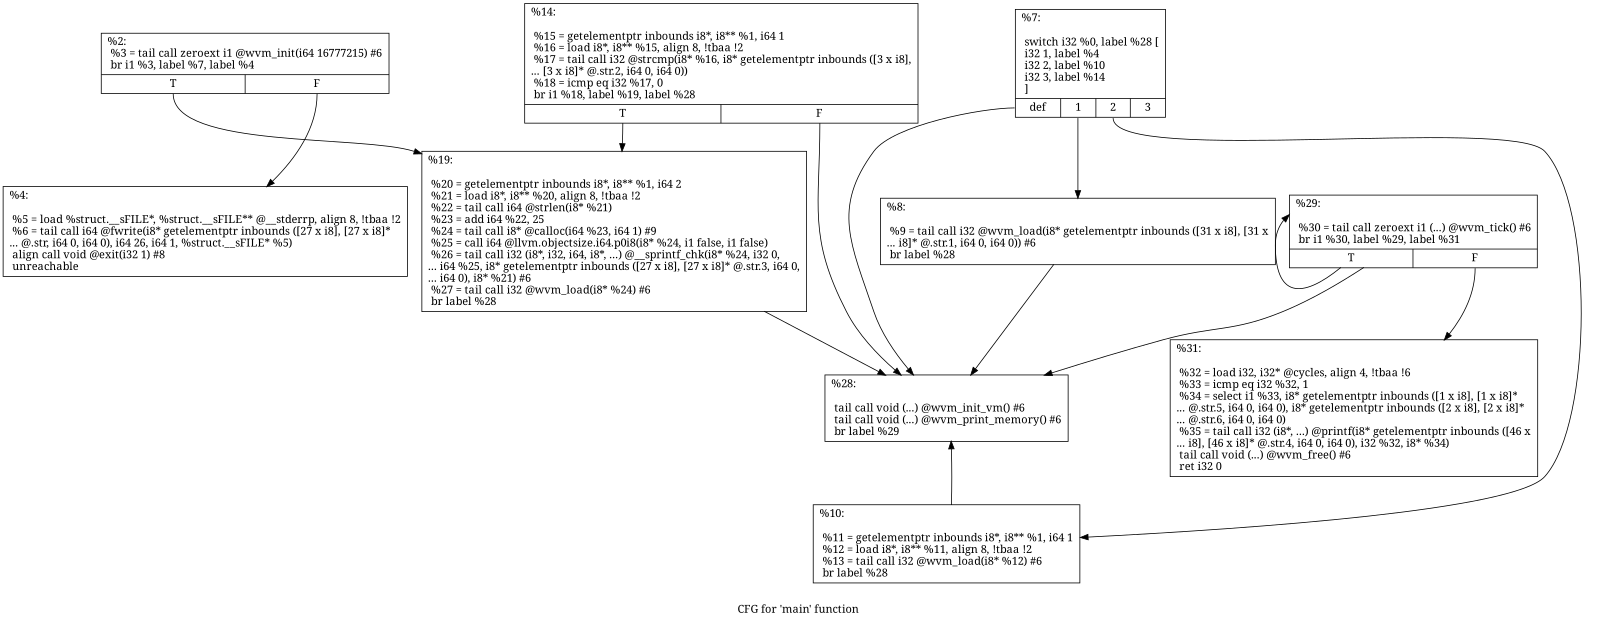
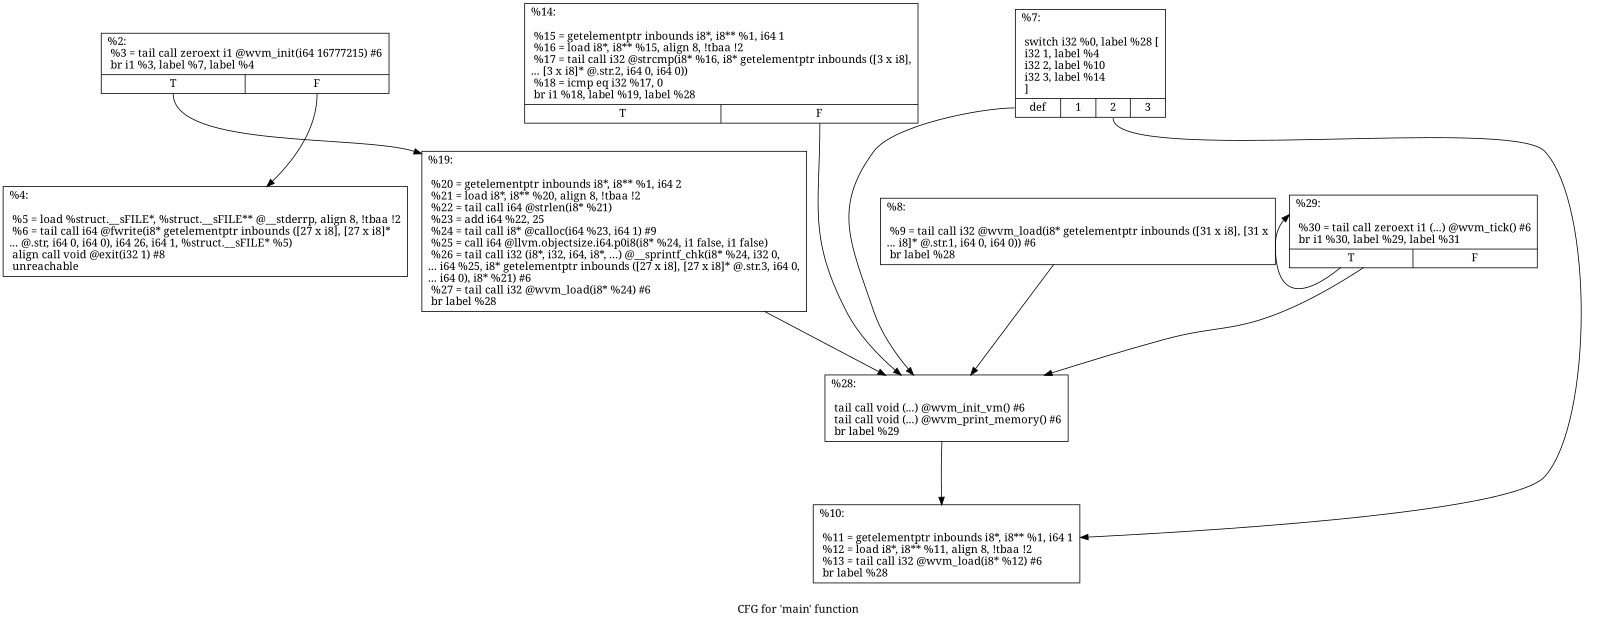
edge "%14:" -> "%19:": removed
edge "%7:" -> "%8:": removed
node "%31:": removed
edge "%10:" -> "%28:": reversed
